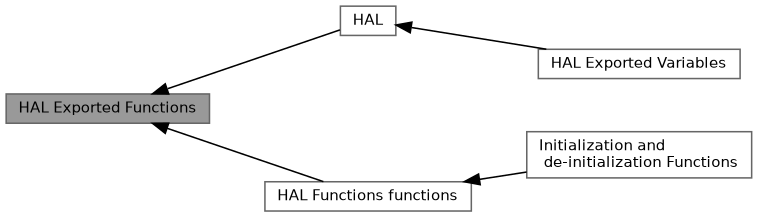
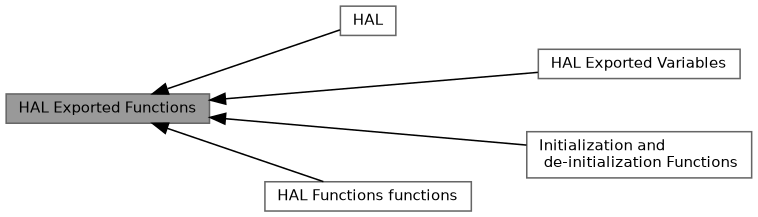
edge "HAL Exported Variables" -> "HAL": now "HAL Exported Variables" -> "HAL Exported Functions"
edge "Initialization and de-initialization Functions" -> "HAL Functions functions": now "Initialization and de-initialization Functions" -> "HAL Exported Functions"
